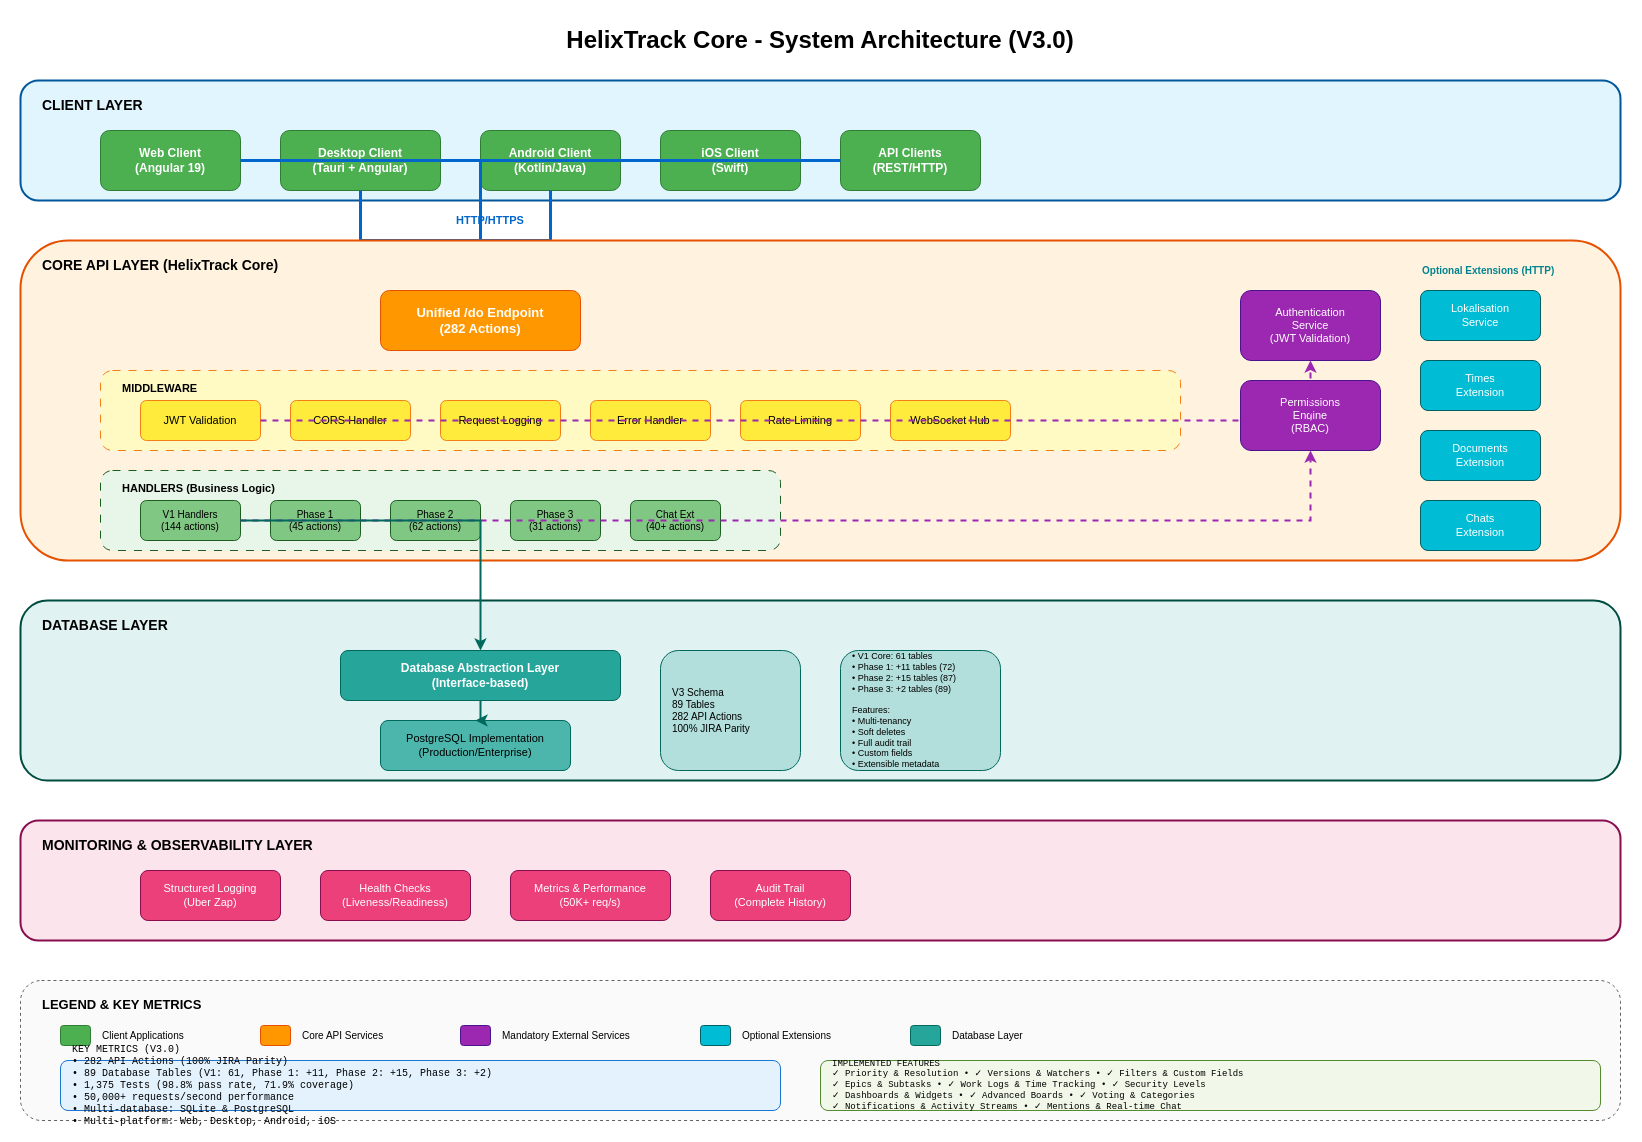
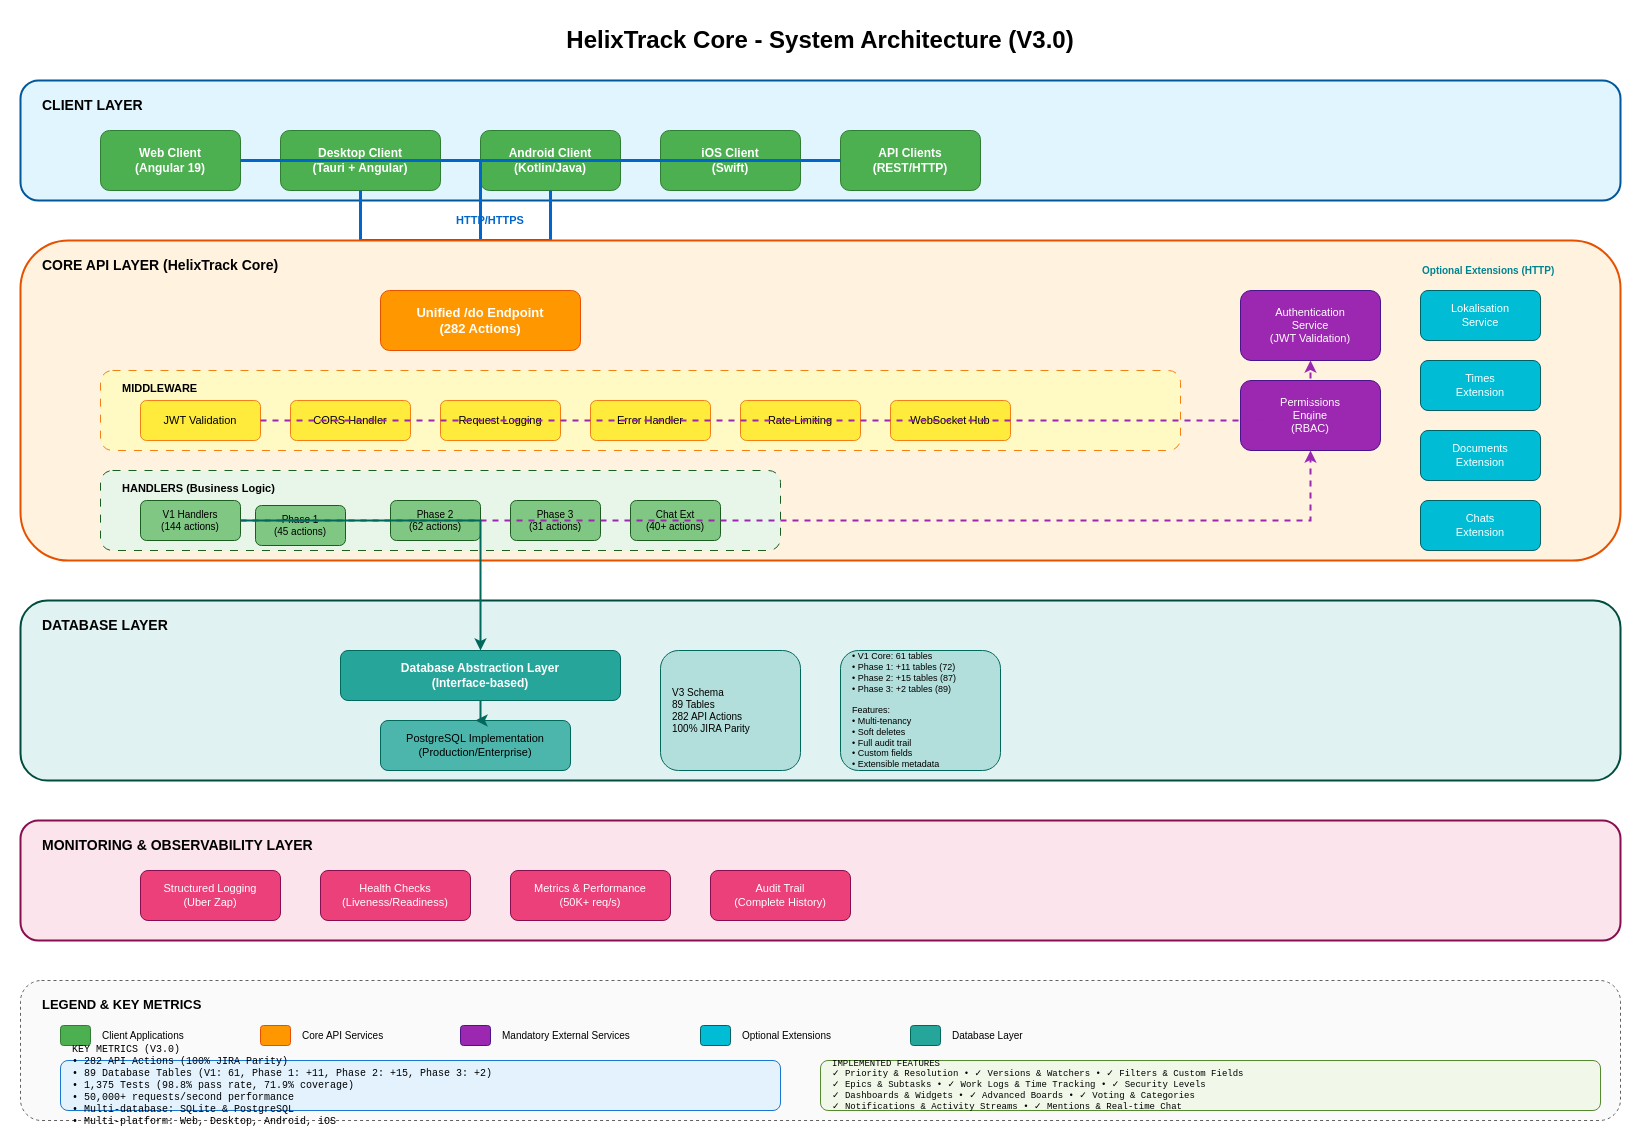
node "Phase 1 (45 actions)": moved (316, 521) -> (301, 526)
